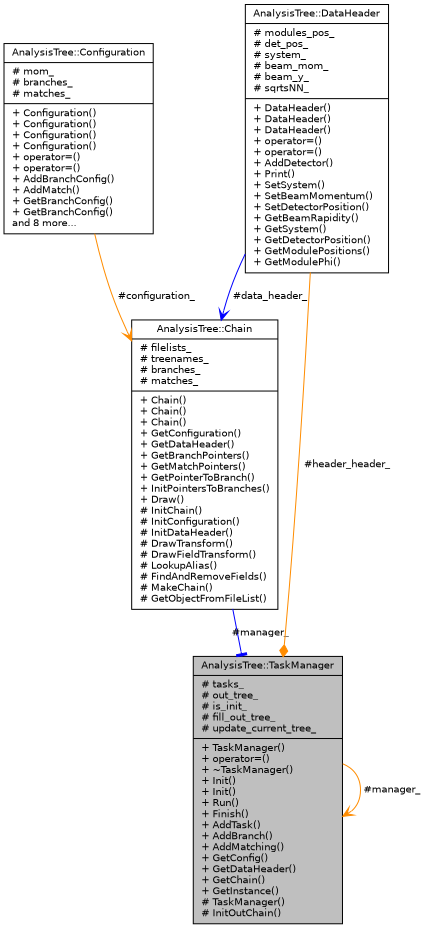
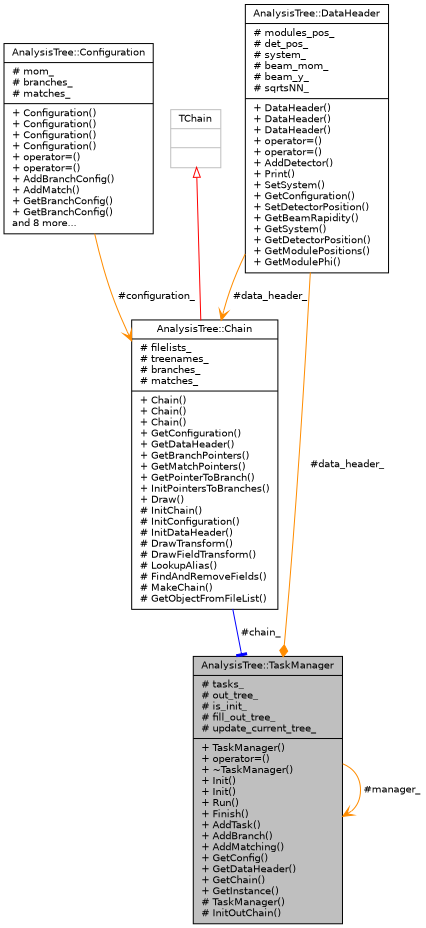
node "TChain": added
node "AnalysisTree::DataHeader": text "+ SetBeamMomentum()" -> "+ GetConfiguration()"
edge "AnalysisTree::DataHeader" -> "AnalysisTree::Chain": color blue -> darkorange
edge "AnalysisTree::DataHeader" -> "AnalysisTree::TaskManager": label " #header_header_" -> " #data_header_"
edge "AnalysisTree::Chain" -> "AnalysisTree::TaskManager": label " #manager_" -> " #chain_"
